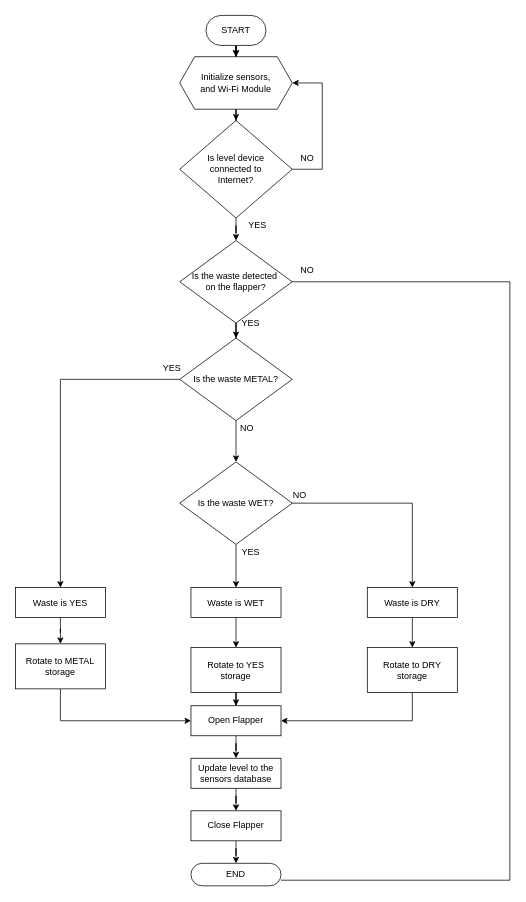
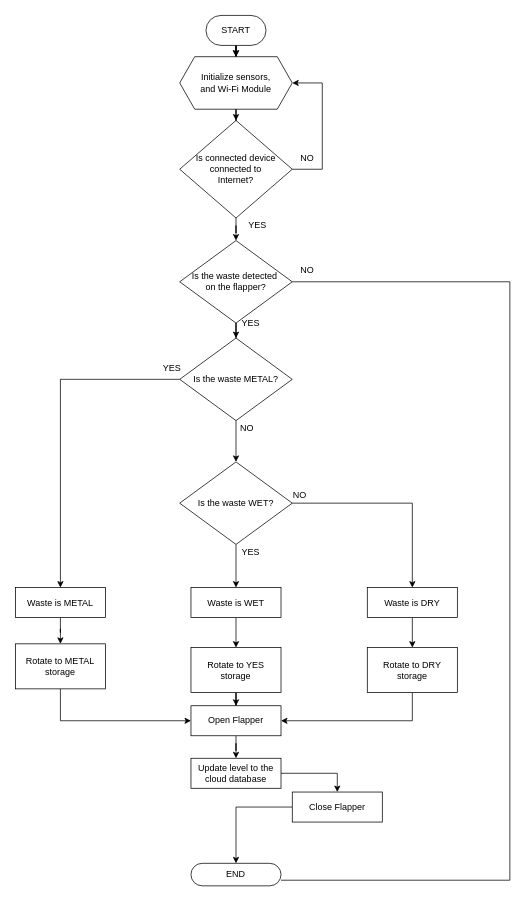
node "Is level device connected to Internet?": label "Is level device connected to Internet?" -> "Is connected device connected to Internet?"
node "Waste is YES": label "Waste is YES" -> "Waste is METAL"
node "Update level to the sensors database": label "Update level to the sensors database" -> "Update level to the cloud database"
node "Close Flapper": moved (236, 825) -> (337, 807)
